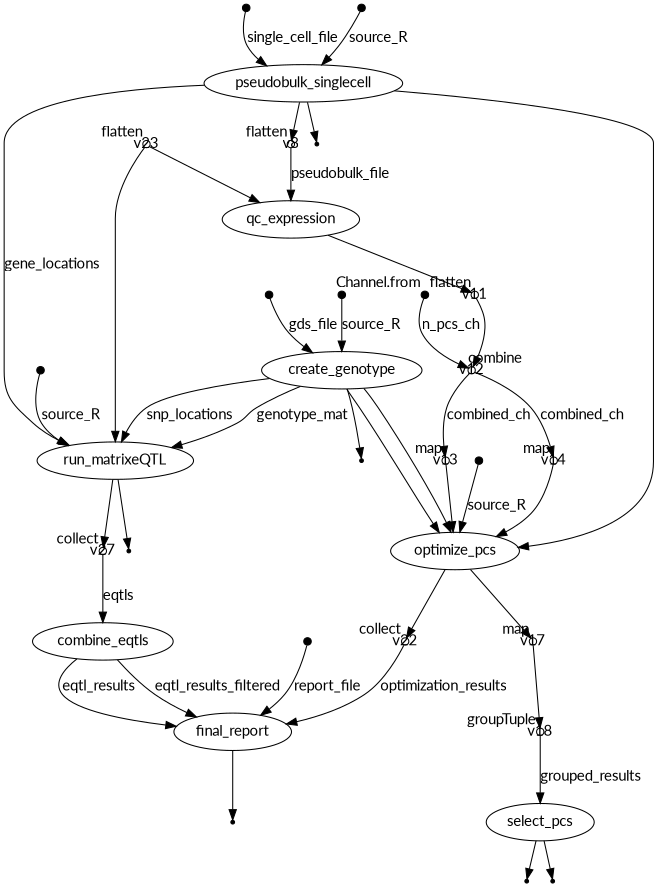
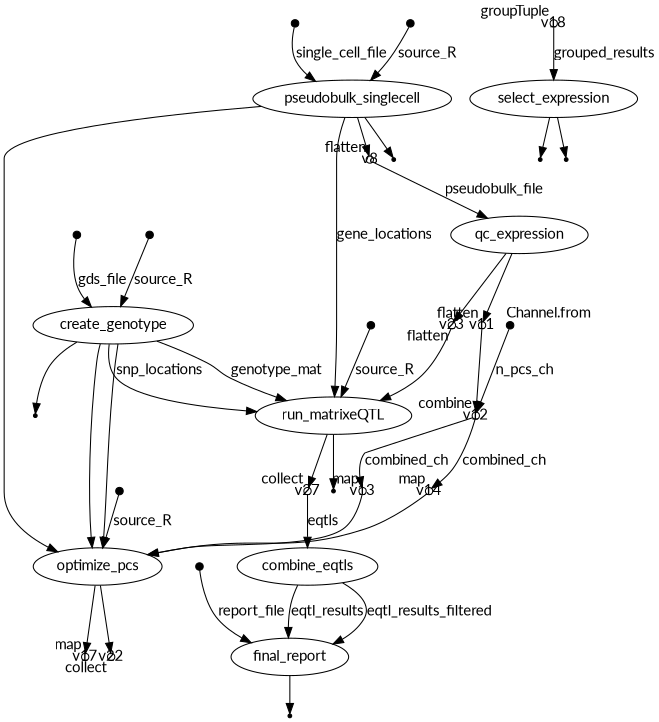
edge "v23 flatten" -> "qc_expression": reversed
edge "v17 map" -> "v18 groupTuple": removed
edge "v22 collect" -> "final_report": removed, label "optimization_results"
node "select_pcs": label "select_pcs" -> "select_expression"
